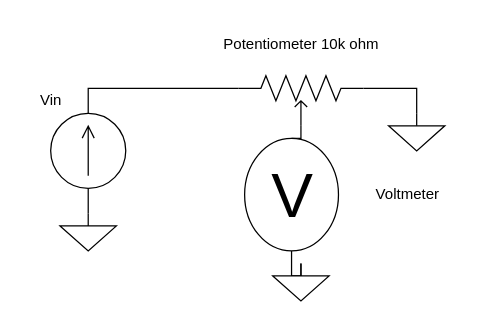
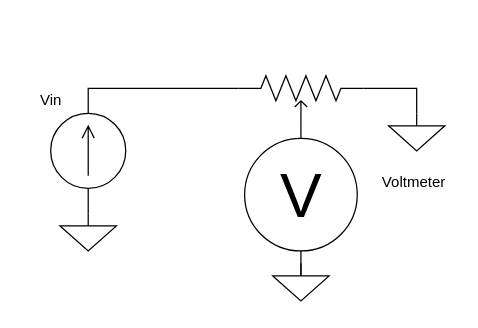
node "Potentiometer 10k ohm": removed
node "V": size 94x113 -> 113x113
node "Voltmeter": moved (407, 194) -> (413, 182)
